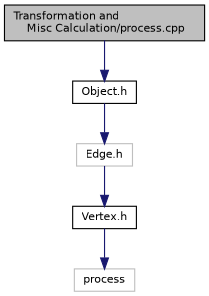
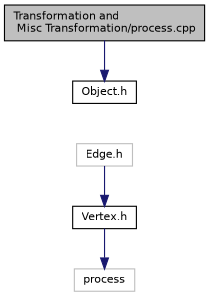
node "Transformation and Misc Calculation/process.cpp": label "Transformation and Misc Calculation/process.cpp" -> "Transformation and Misc Transformation/process.cpp"
edge "Object.h" -> "Edge.h": removed
